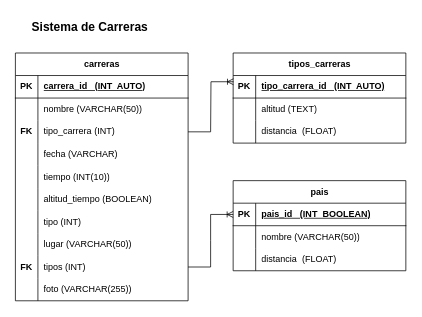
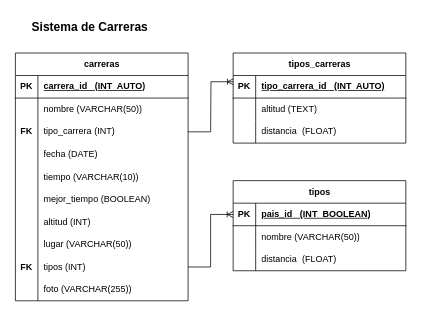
node "fecha (VARCHAR)": label "fecha (VARCHAR)" -> "fecha (DATE)"
node "tiempo (INT(10))": label "tiempo (INT(10))" -> "tiempo (VARCHAR(10))"
node "pais": label "pais" -> "tipos"
node "altitud_tiempo (BOOLEAN)": label "altitud_tiempo (BOOLEAN)" -> "mejor_tiempo (BOOLEAN)"
node "tipo (INT)": label "tipo (INT)" -> "altitud (INT)"
